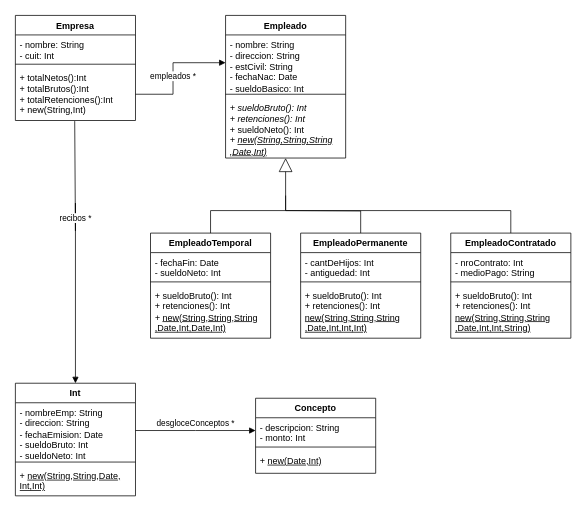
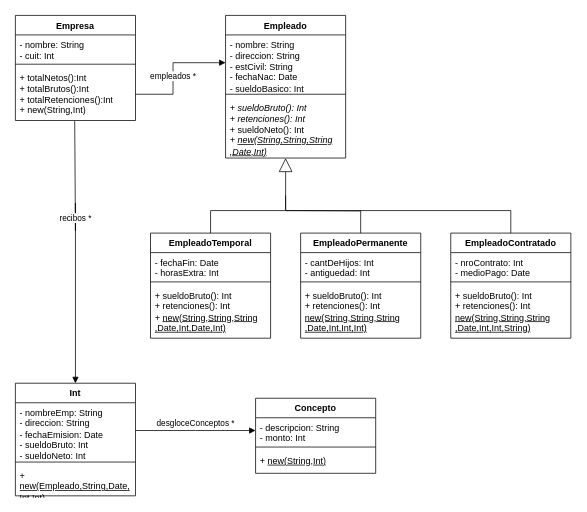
node "- fechaFin: Date - sueldoNeto: Int": label "- fechaFin: Date - sueldoNeto: Int" -> "- fechaFin: Date - horasExtra: Int"
node "- nroContrato: Int - medioPago: String": label "- nroContrato: Int - medioPago: String" -> "- nroContrato: Int - medioPago: Date"
node "+ new(Date,Int)": label "+ new(Date,Int)" -> "+ new(String,Int)"
node "+ new(String,String,Date, Int,Int)": label "+ new(String,String,Date, Int,Int)" -> "+ new(Empleado,String,Date, Int,Int)"
